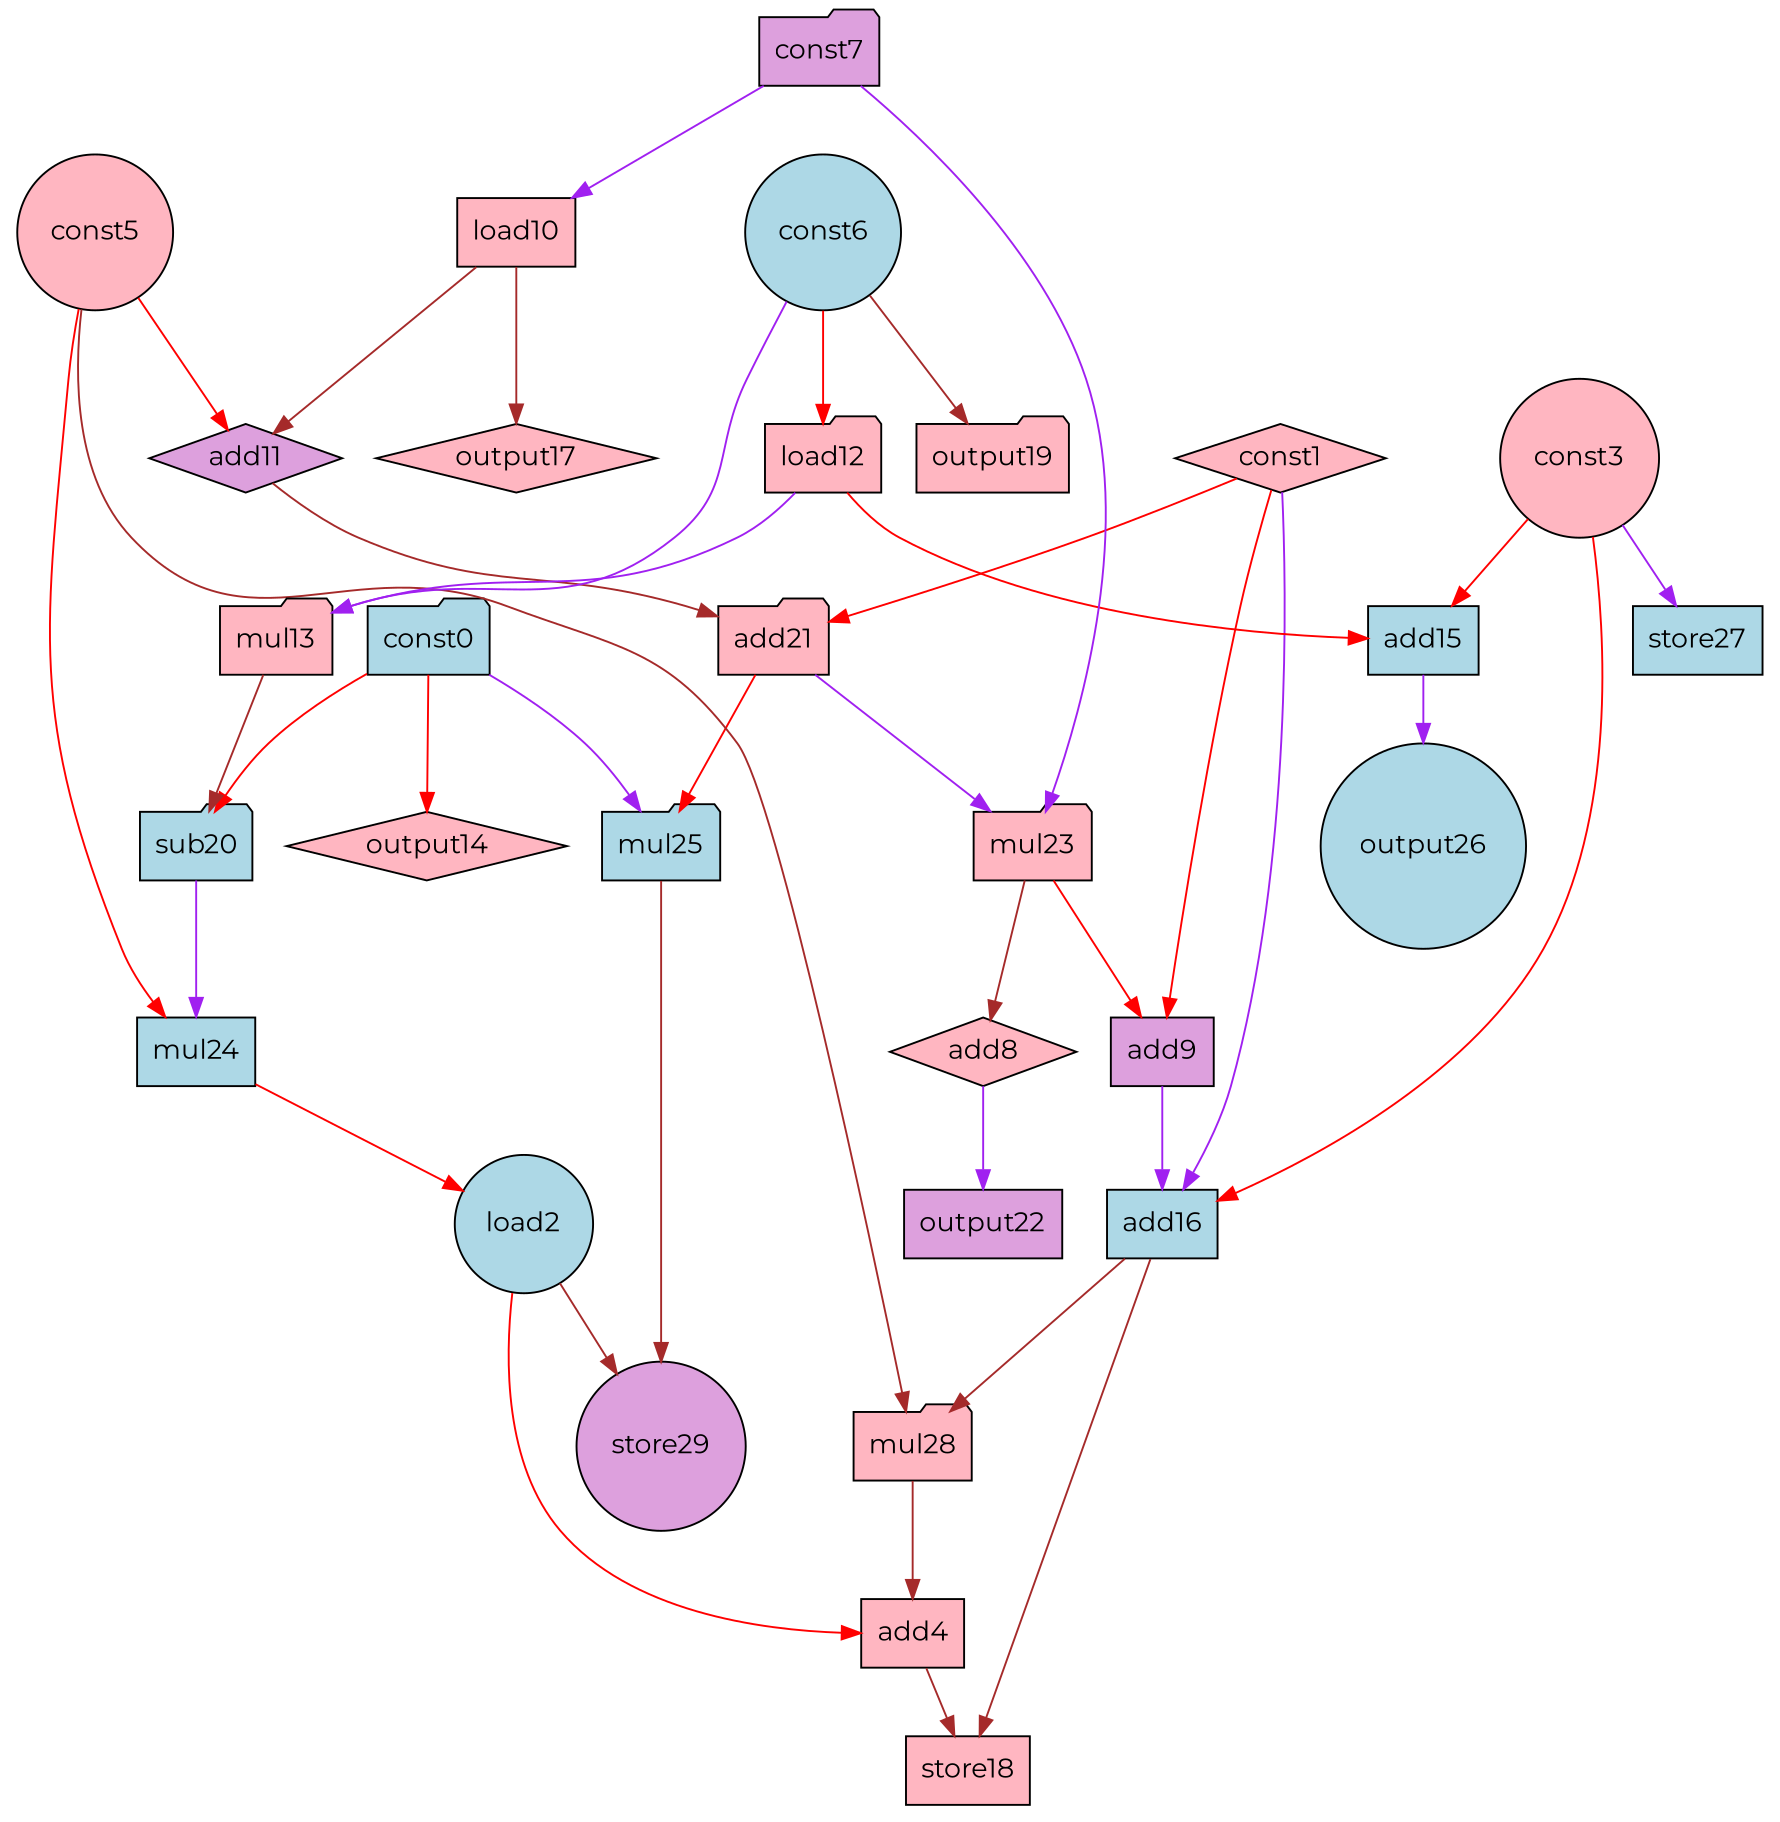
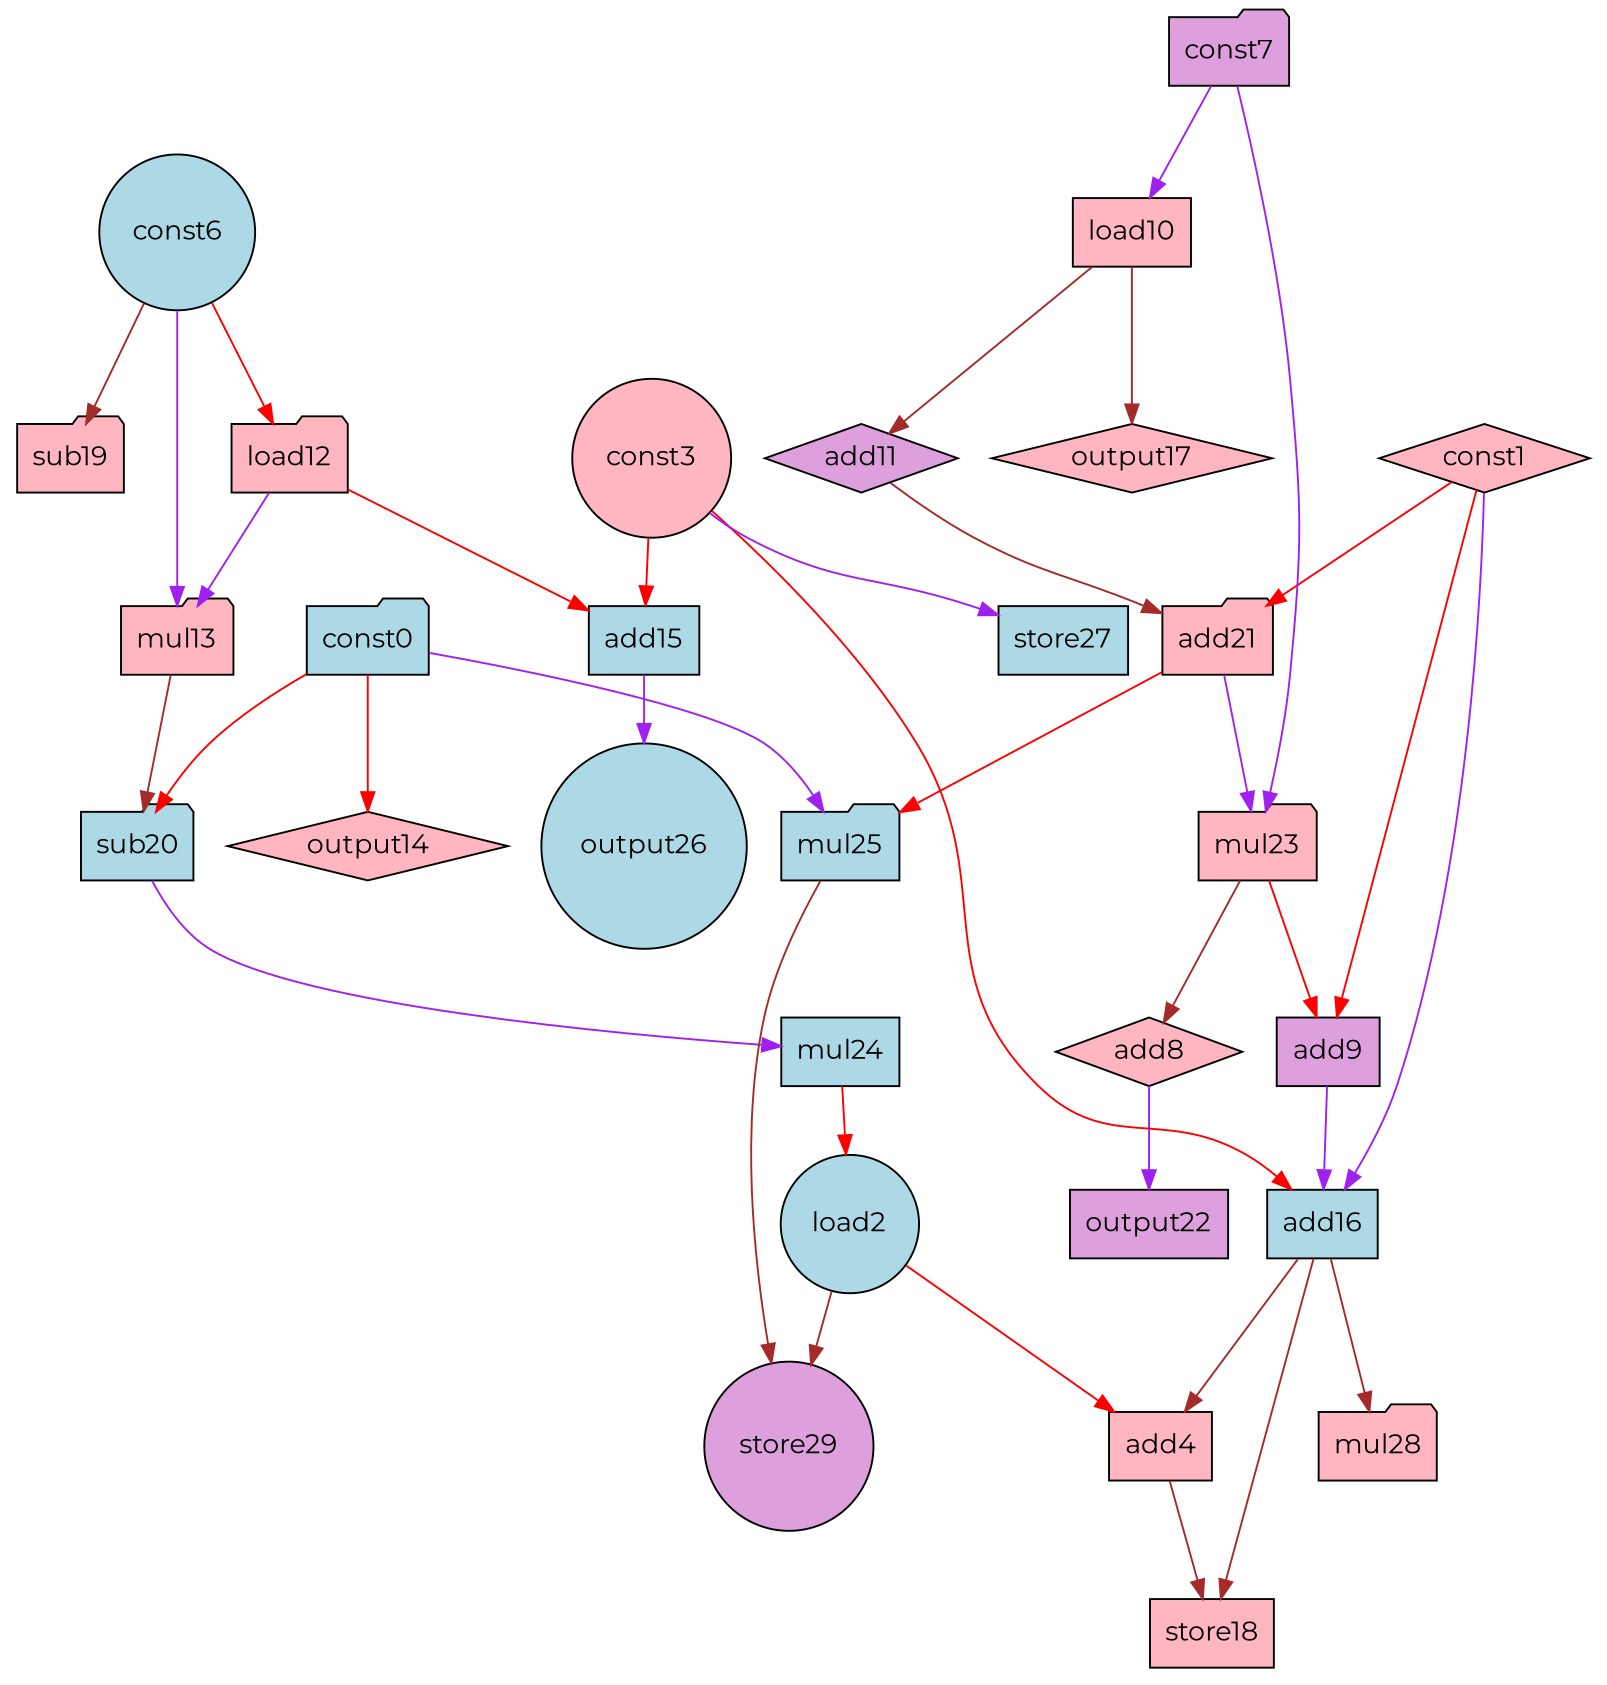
node "const5": removed
node "output19": label "output19" -> "sub19"
edge "mul28" -> "add4": now "add16" -> "add4"
